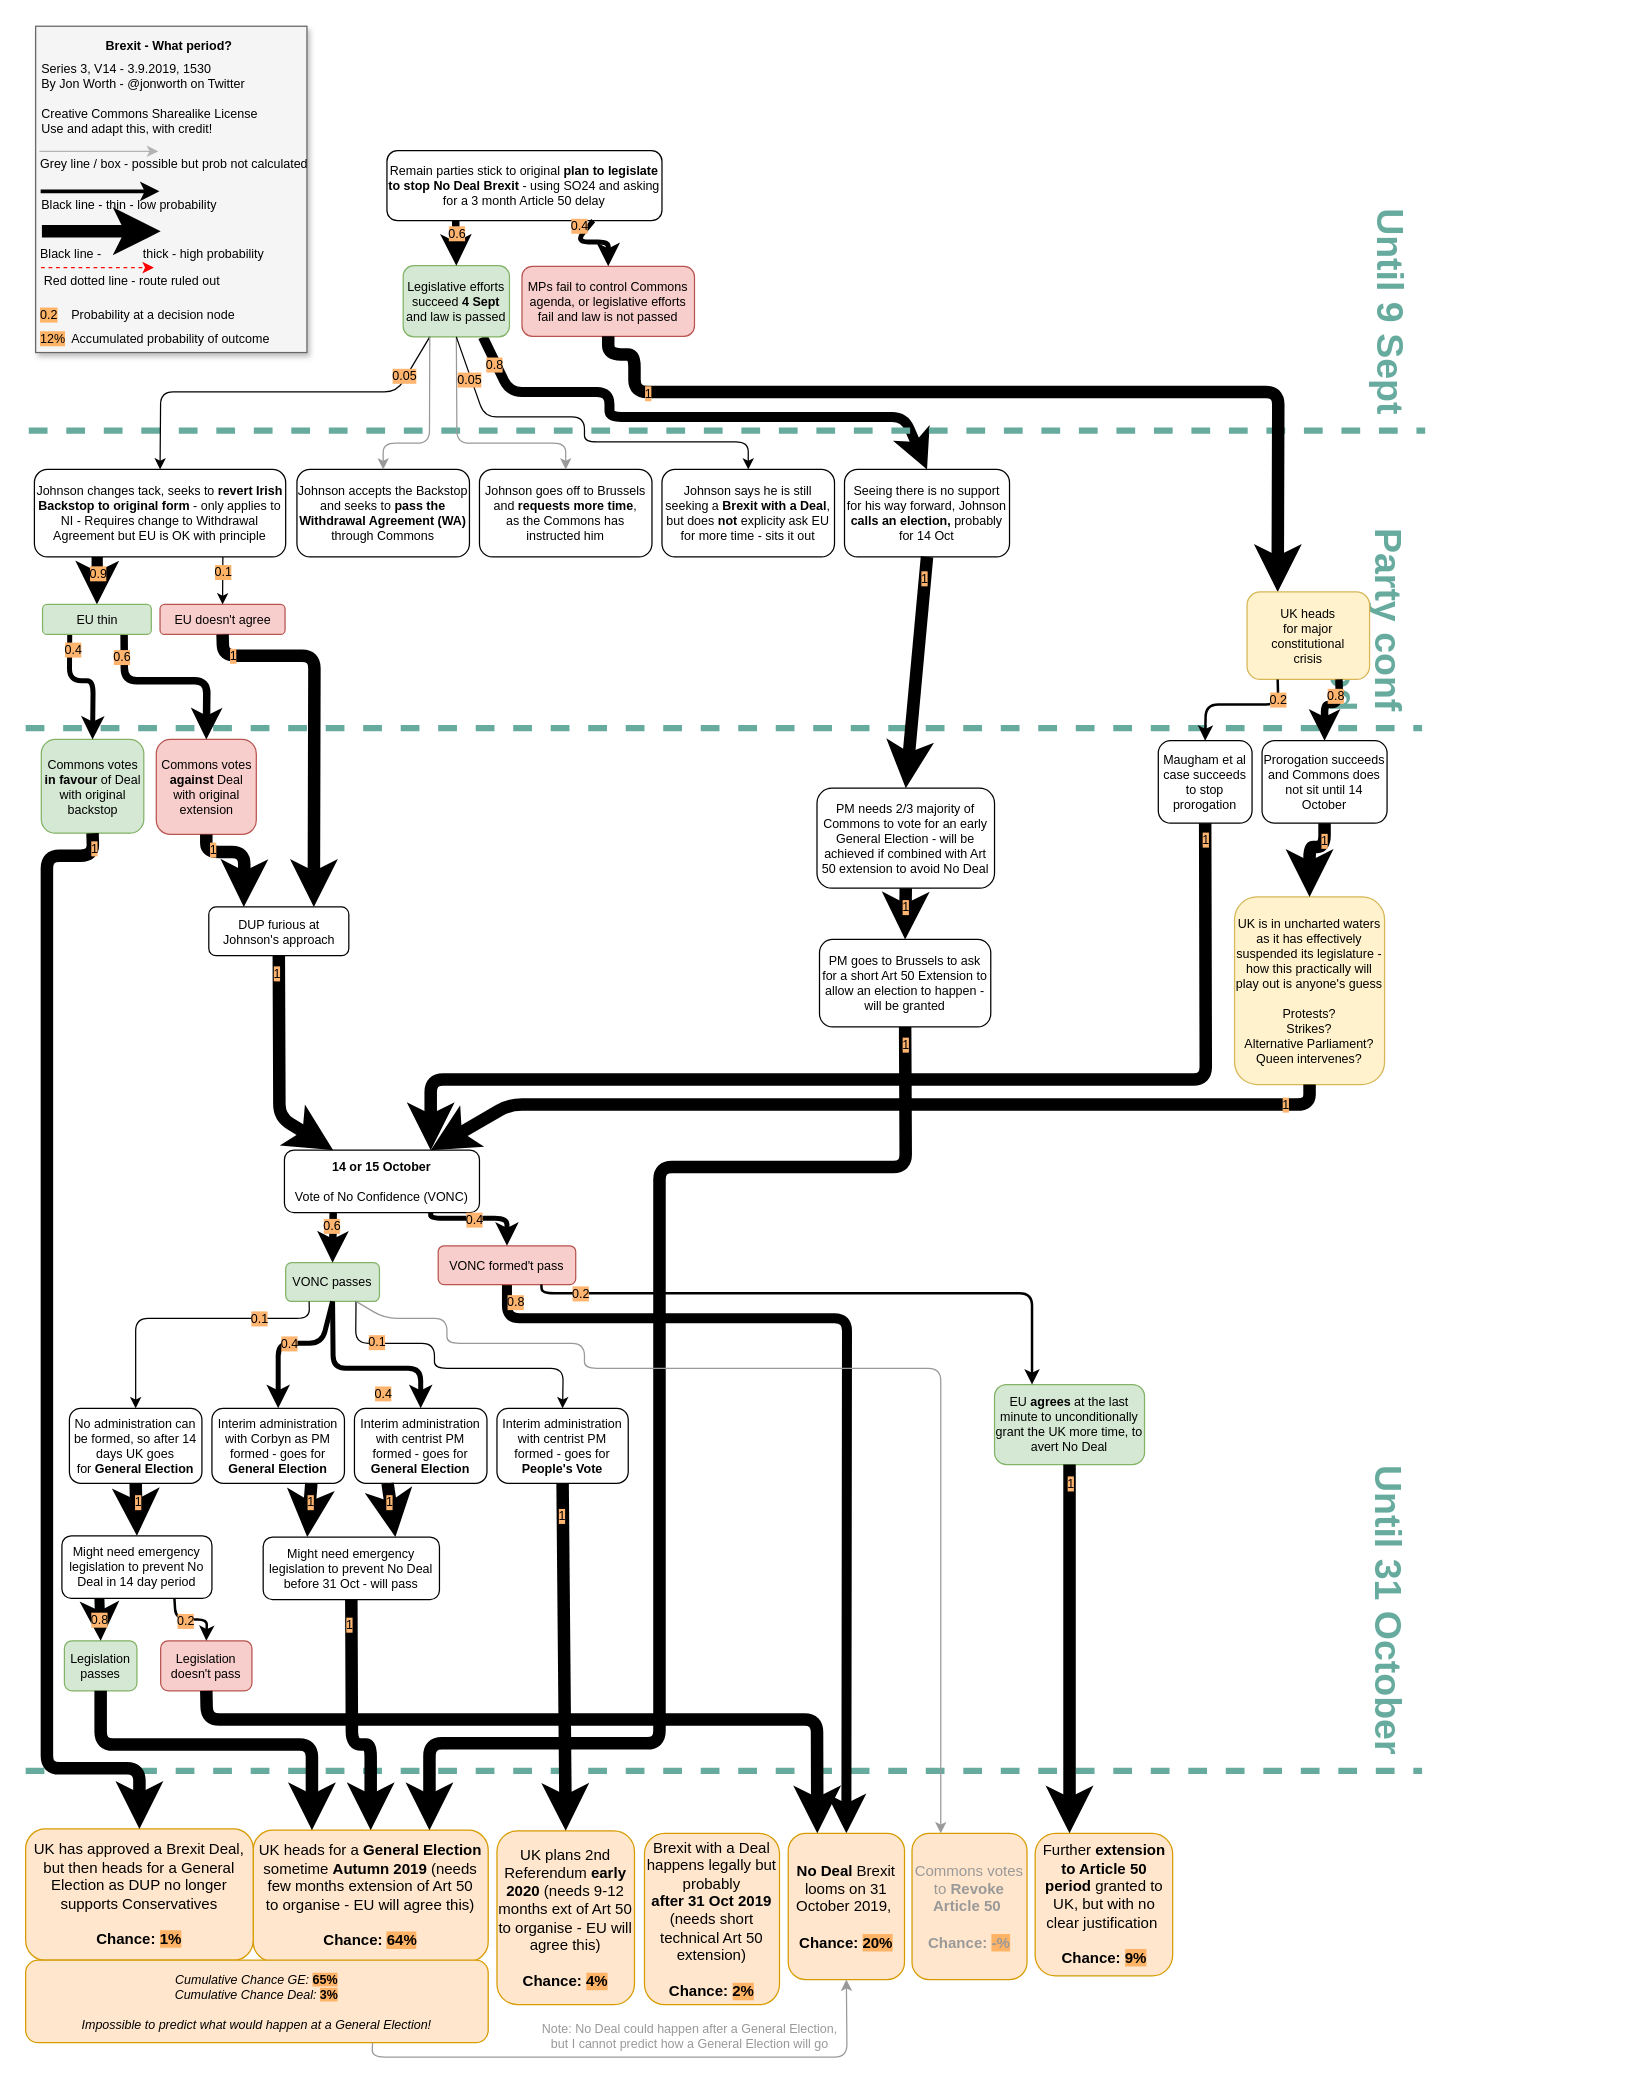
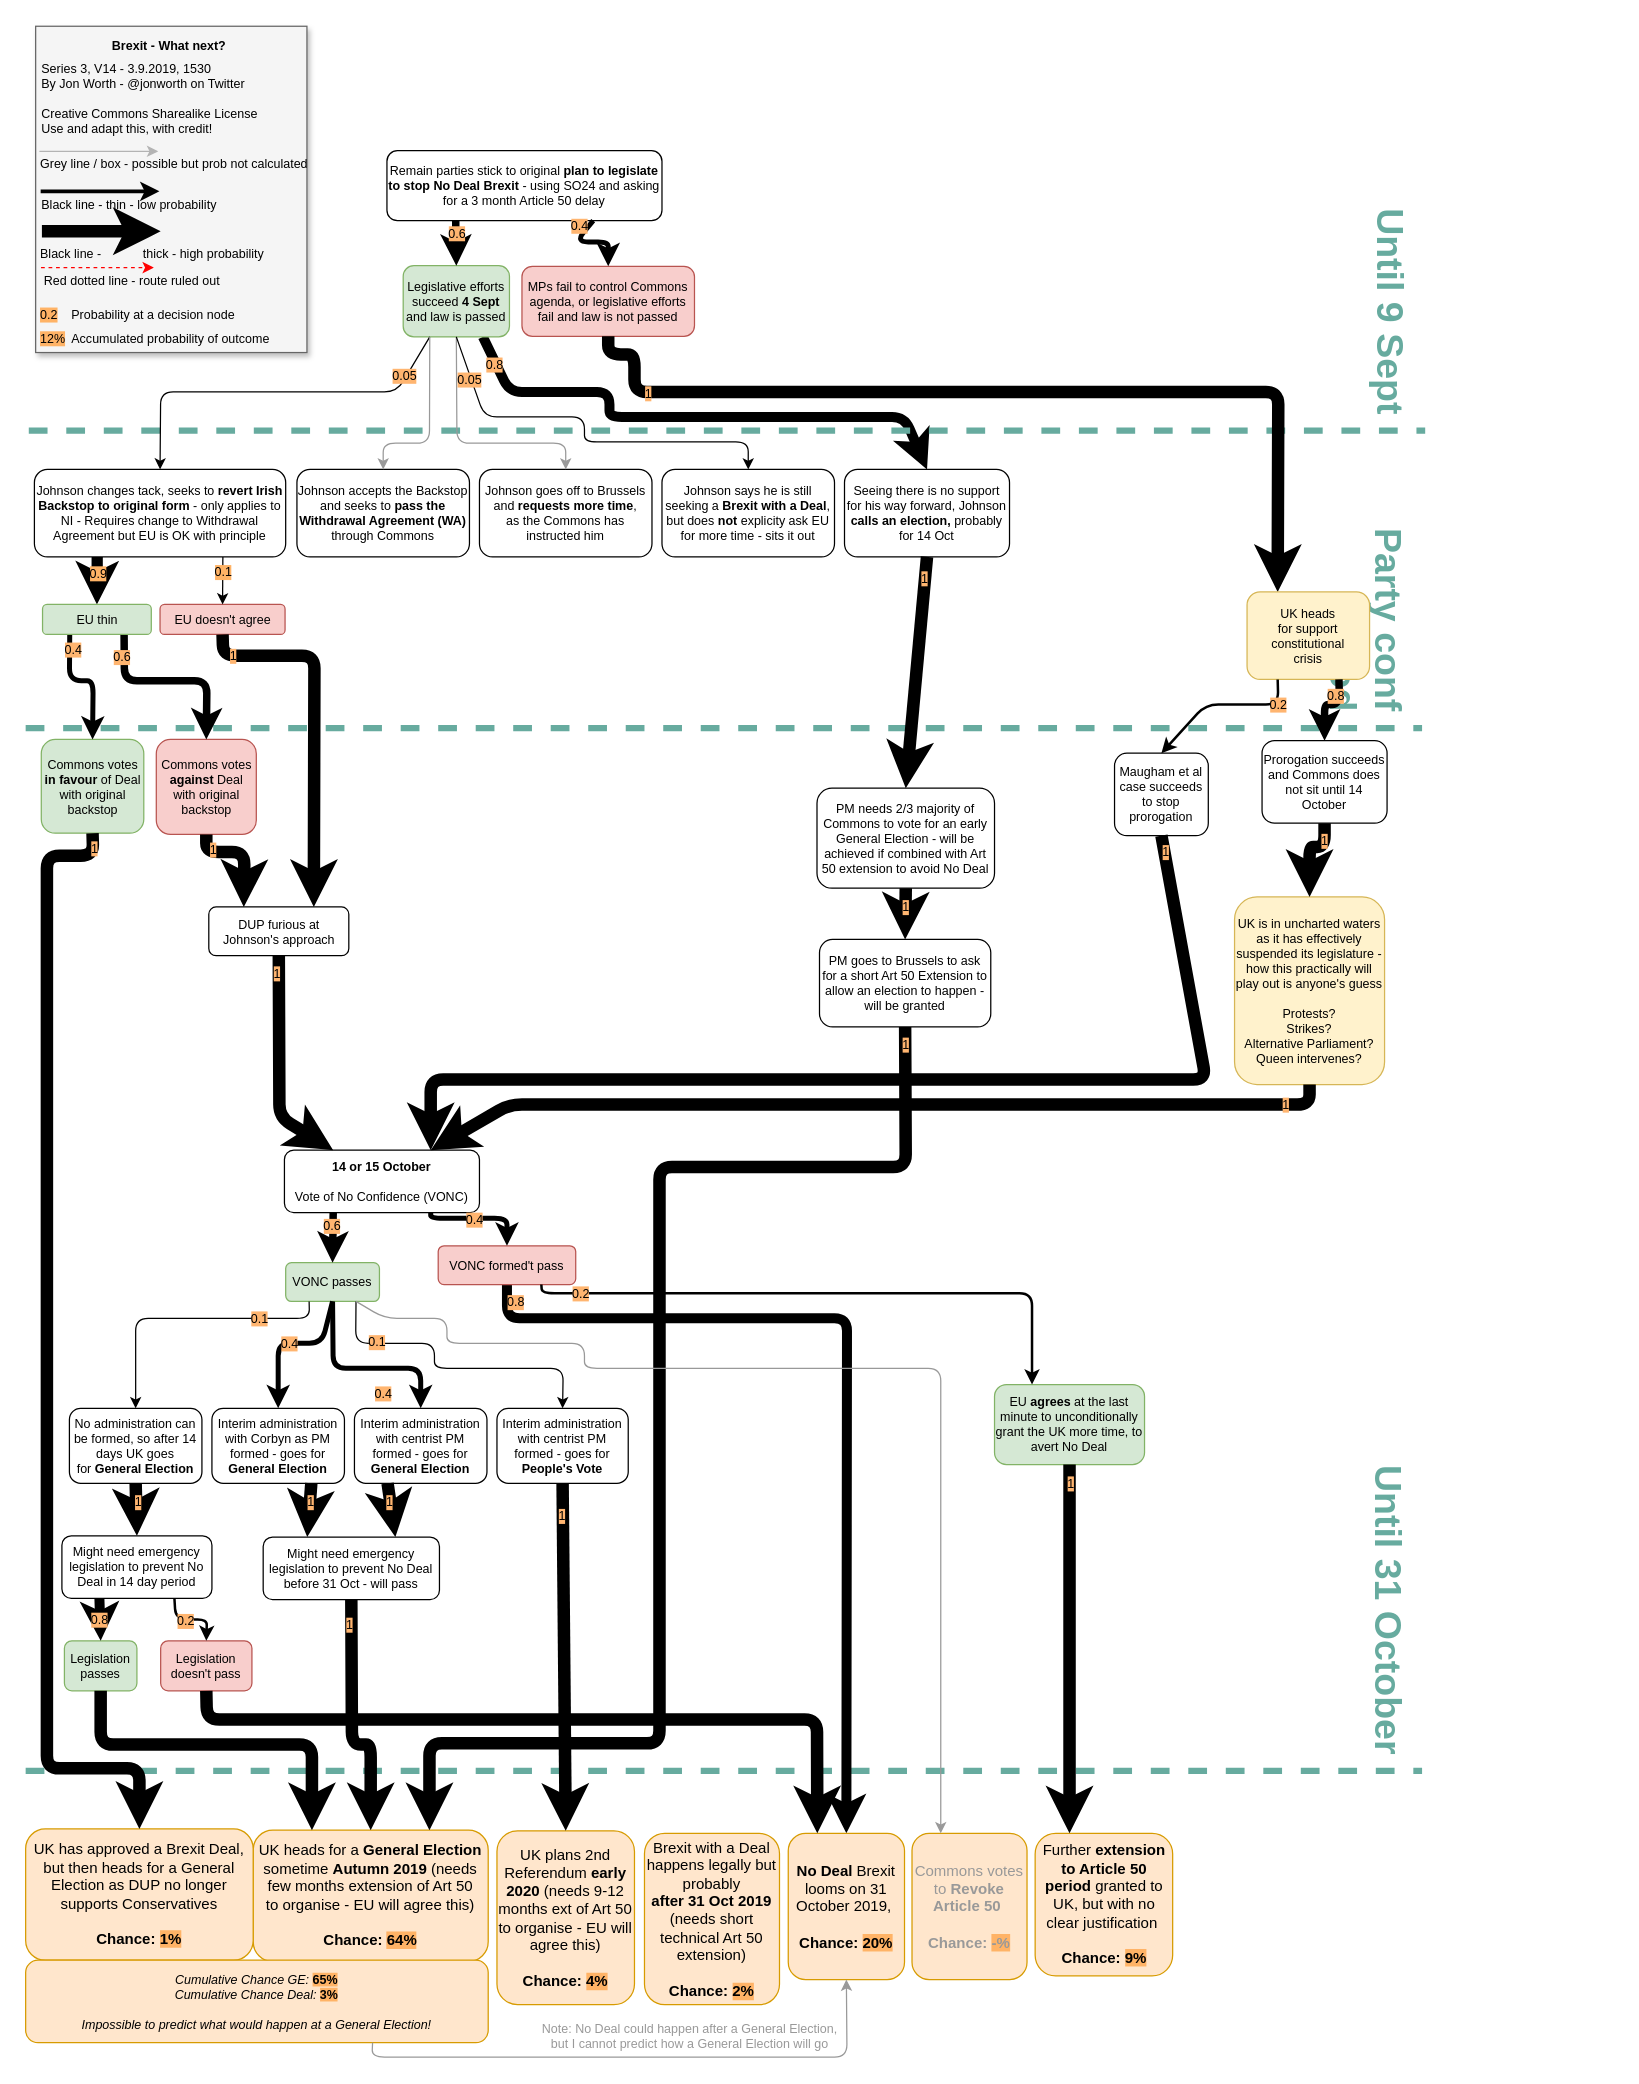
node "Brexit - What period?": label "Brexit - What period?" -> "Brexit - What next?"
node "UK heads for major constitutional crisis": label "UK heads for major constitutional crisis" -> "UK heads for support constitutional crisis"
node "Maugham et al case succeeds to stop prorogation": moved (1205, 782) -> (1161, 794)
node "Commons votes against Deal with original extension": label "Commons votes against Deal with original extension" -> "Commons votes against Deal with original backstop"
